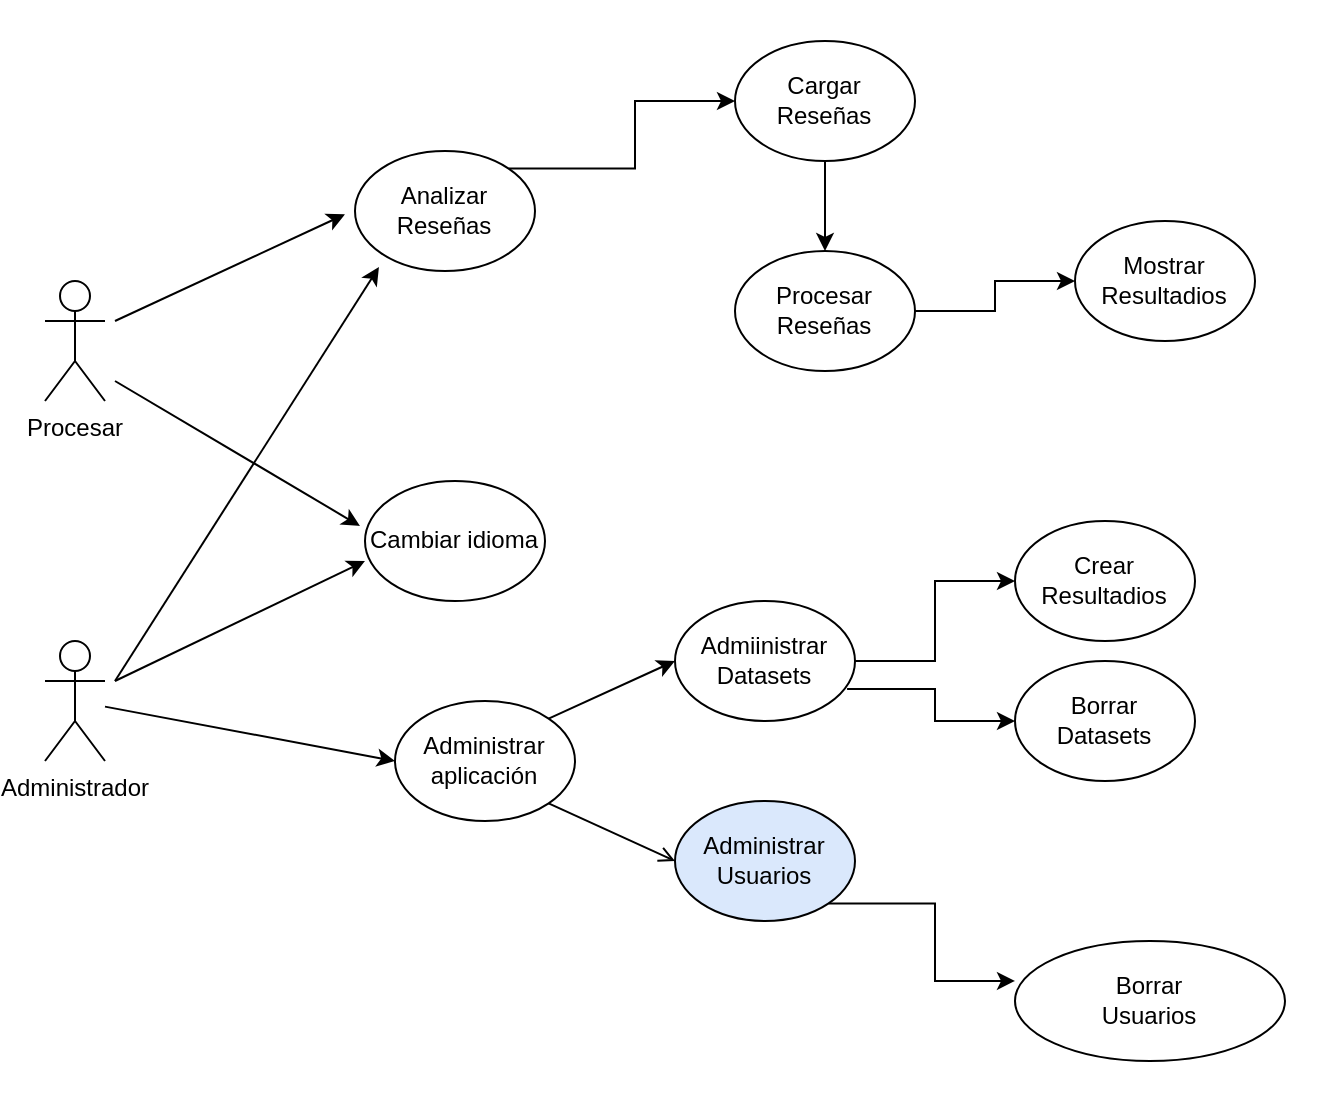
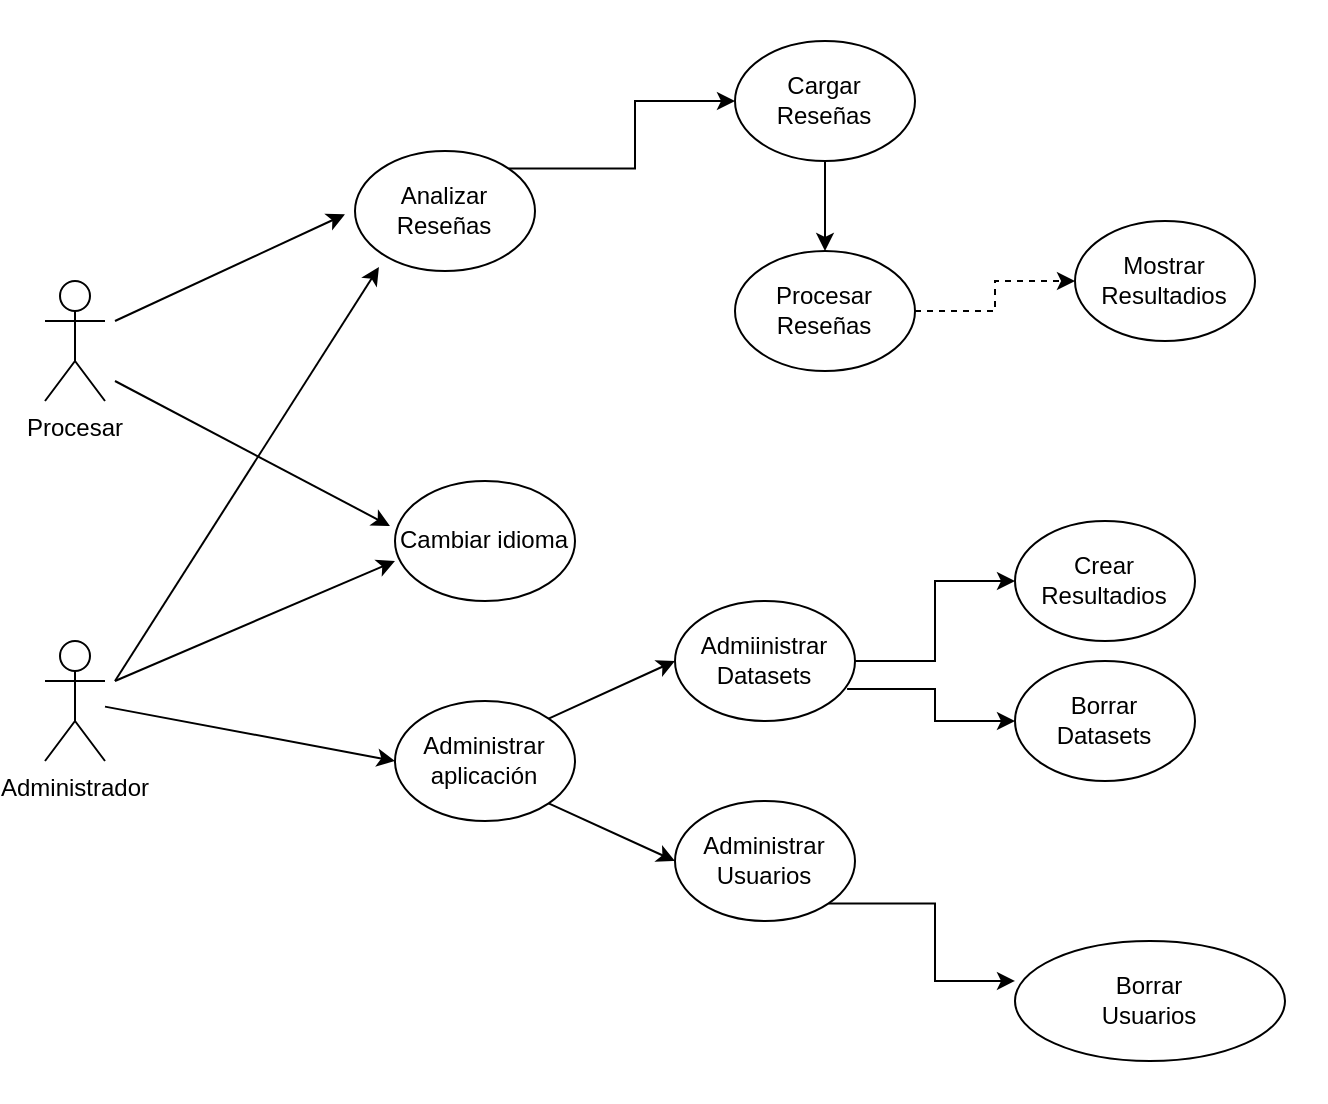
edge "Procesar Reseñas" -> "Mostrar Resultadios": style solid -> dashed
node "Cambiar idioma": moved (455, 541) -> (485, 541)
edge "Administrar aplicación" -> "Administrar Usuarios": arrowhead open -> classic
node "Administrar Usuarios": fillcolor #dae8fc -> #ffffff
